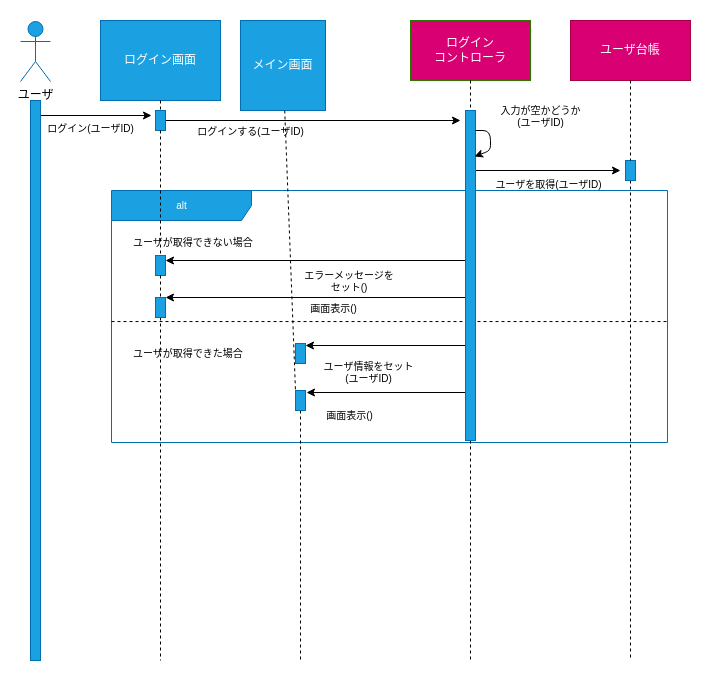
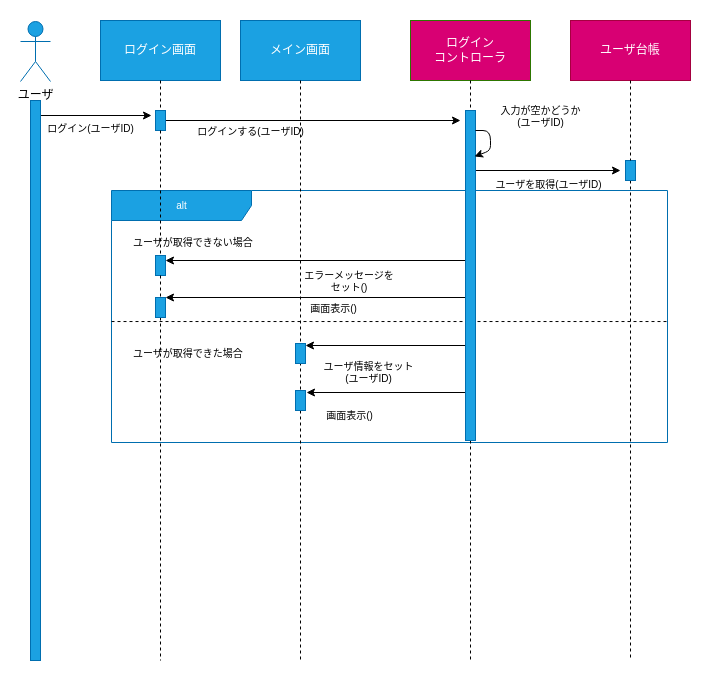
node "ログイン画面": size 120x80 -> 120x60
node "メイン画面": size 85x90 -> 120x60
